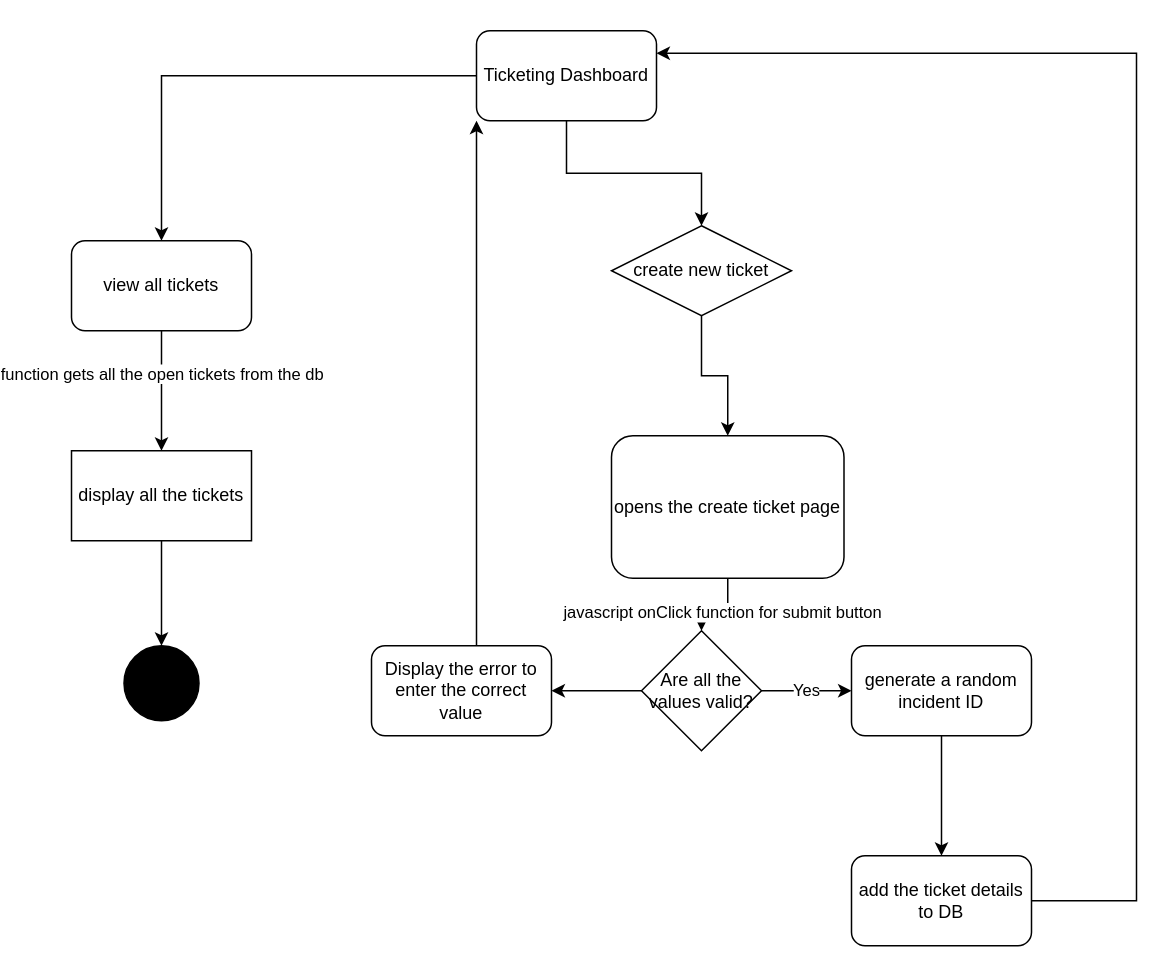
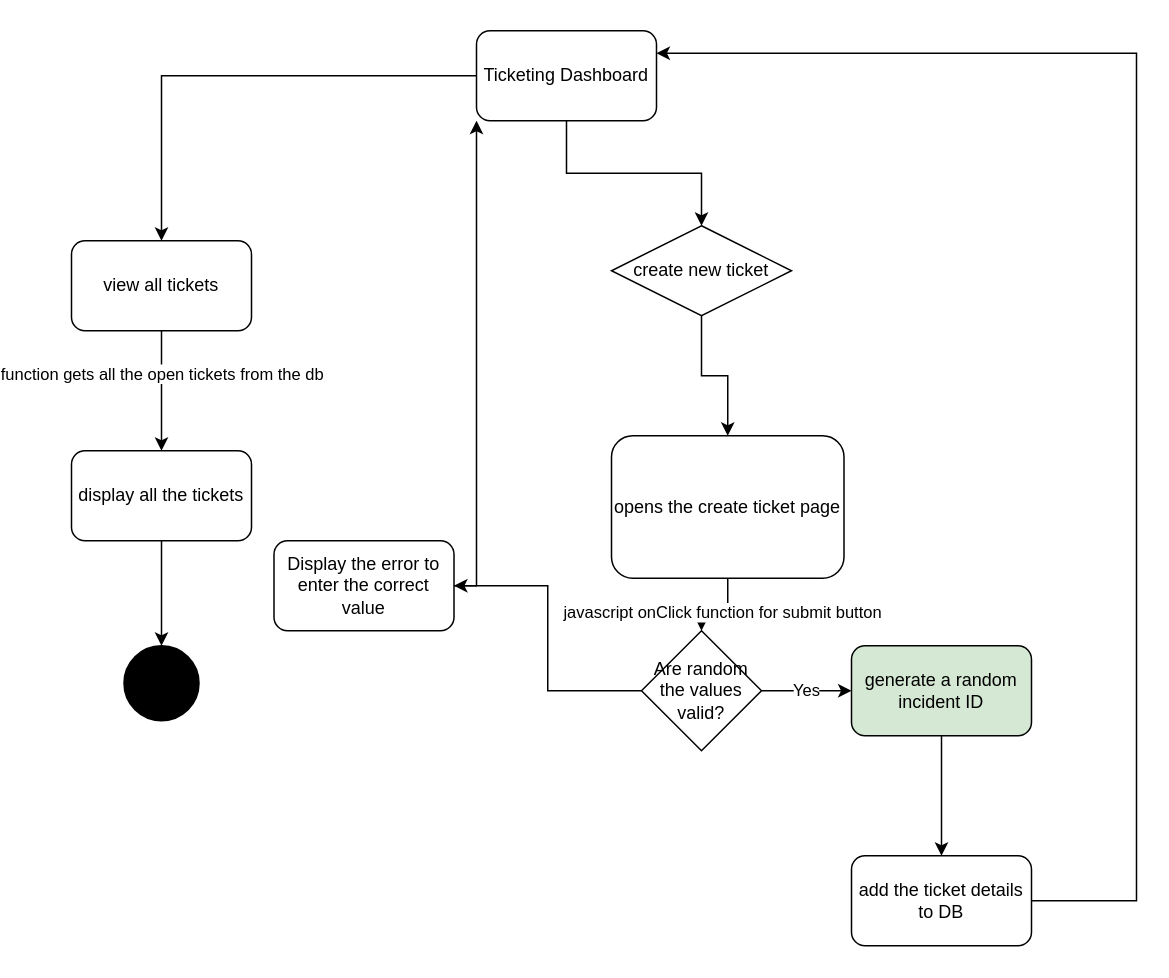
node "display all the tickets": shape rectangle -> rounded rectangle
node "Display the error to enter the correct value": moved (461, 691) -> (364, 586)
node "Are all the values valid?": label "Are all the values valid?" -> "Are random the values valid?"
node "generate a random incident ID": fillcolor #ffffff -> #d5e8d4
